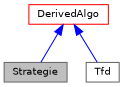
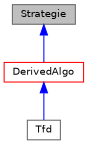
edge "Strategie" -> "DerivedAlgo": reversed
